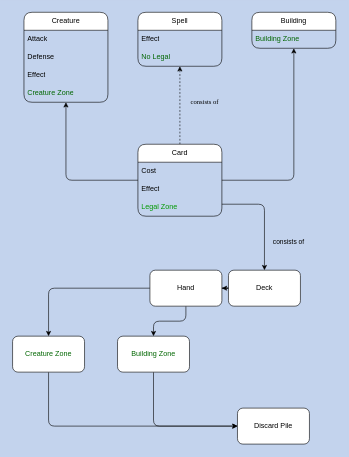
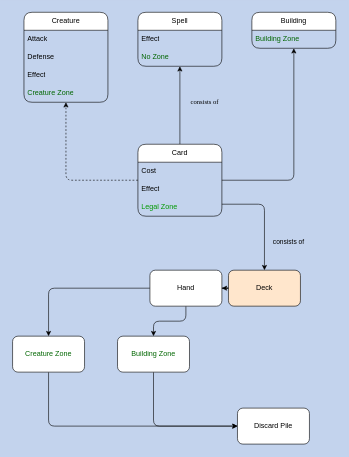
node "No Legal": label "No Legal" -> "No Zone"
edge "Card" -> "Spell": style dashed -> solid
edge "Card" -> "Creature": style solid -> dashed
node "Deck": fillcolor #ffffff -> #ffe6cc
